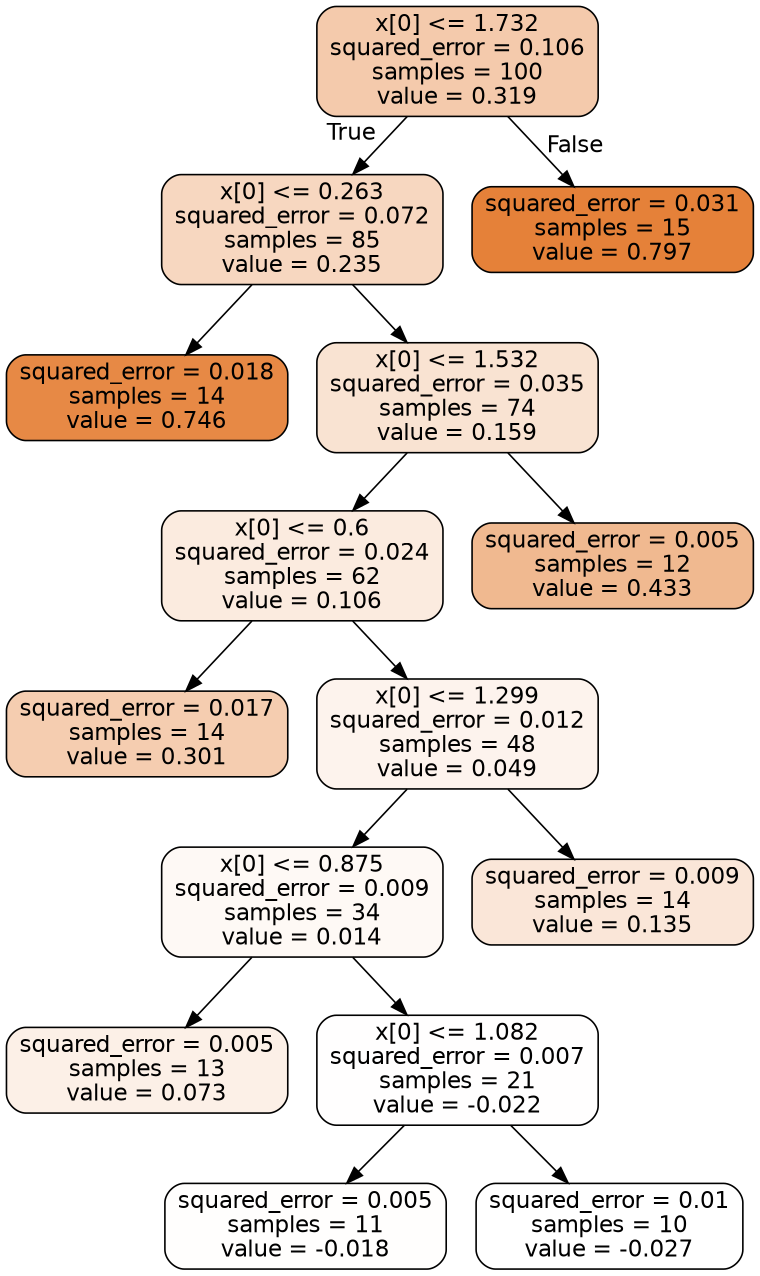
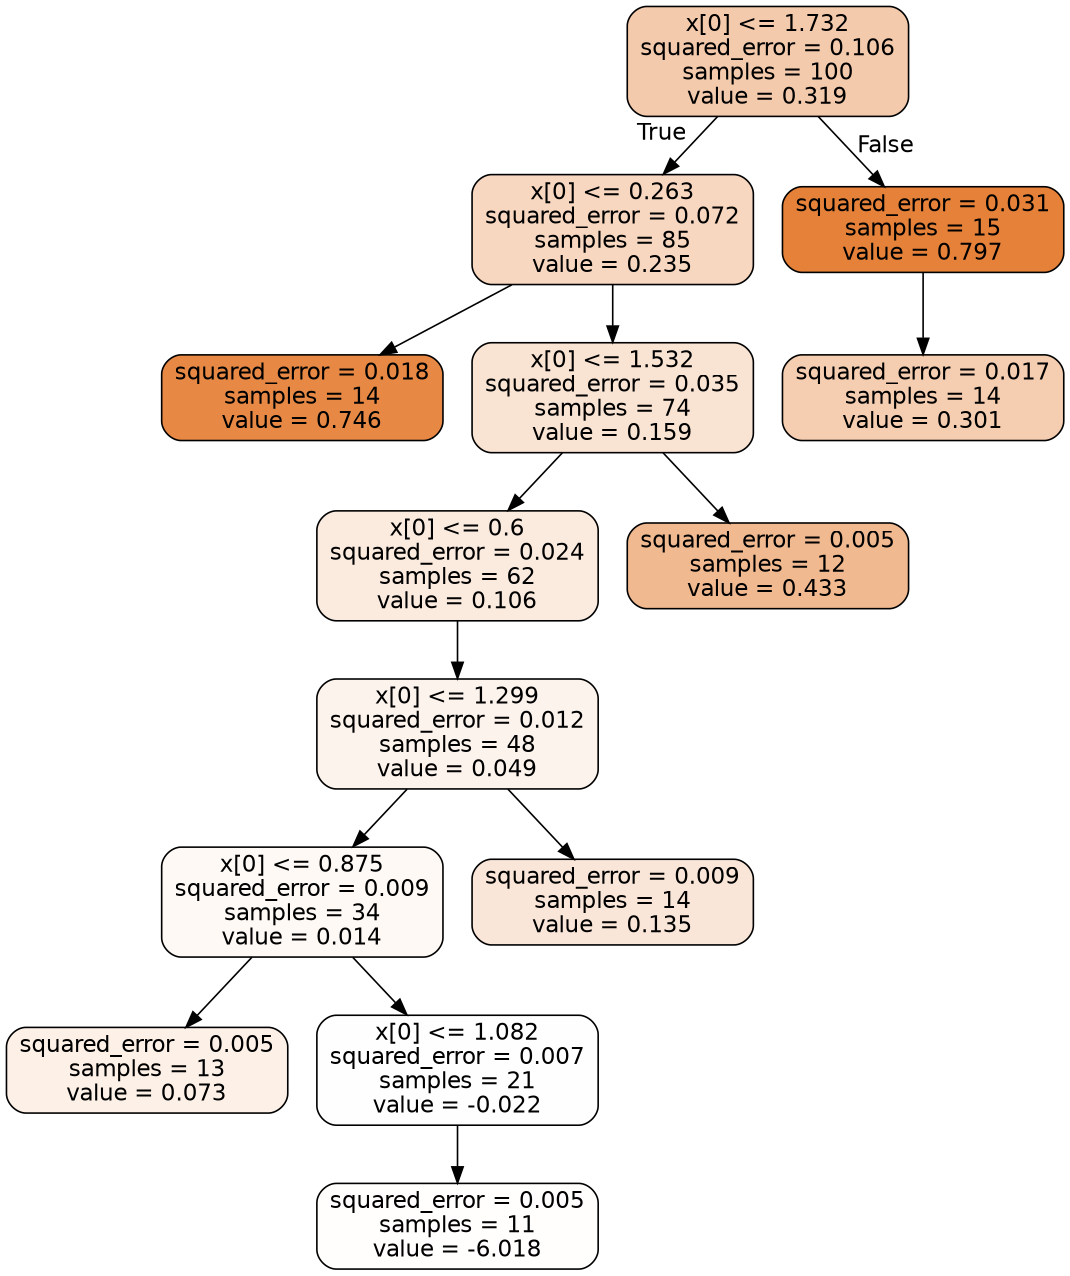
edge "x[0] <= 0.6 squared_error = 0.024 samples = 62 value = 0.106" -> "squared_error = 0.017 samples = 14 value = 0.301": now "squared_error = 0.031 samples = 15 value = 0.797" -> "squared_error = 0.017 samples = 14 value = 0.301"
node "squared_error = 0.005 samples = 11 value = -0.018": label "squared_error = 0.005 samples = 11 value = -0.018" -> "squared_error = 0.005 samples = 11 value = -6.018"
node "squared_error = 0.01 samples = 10 value = -0.027": removed
